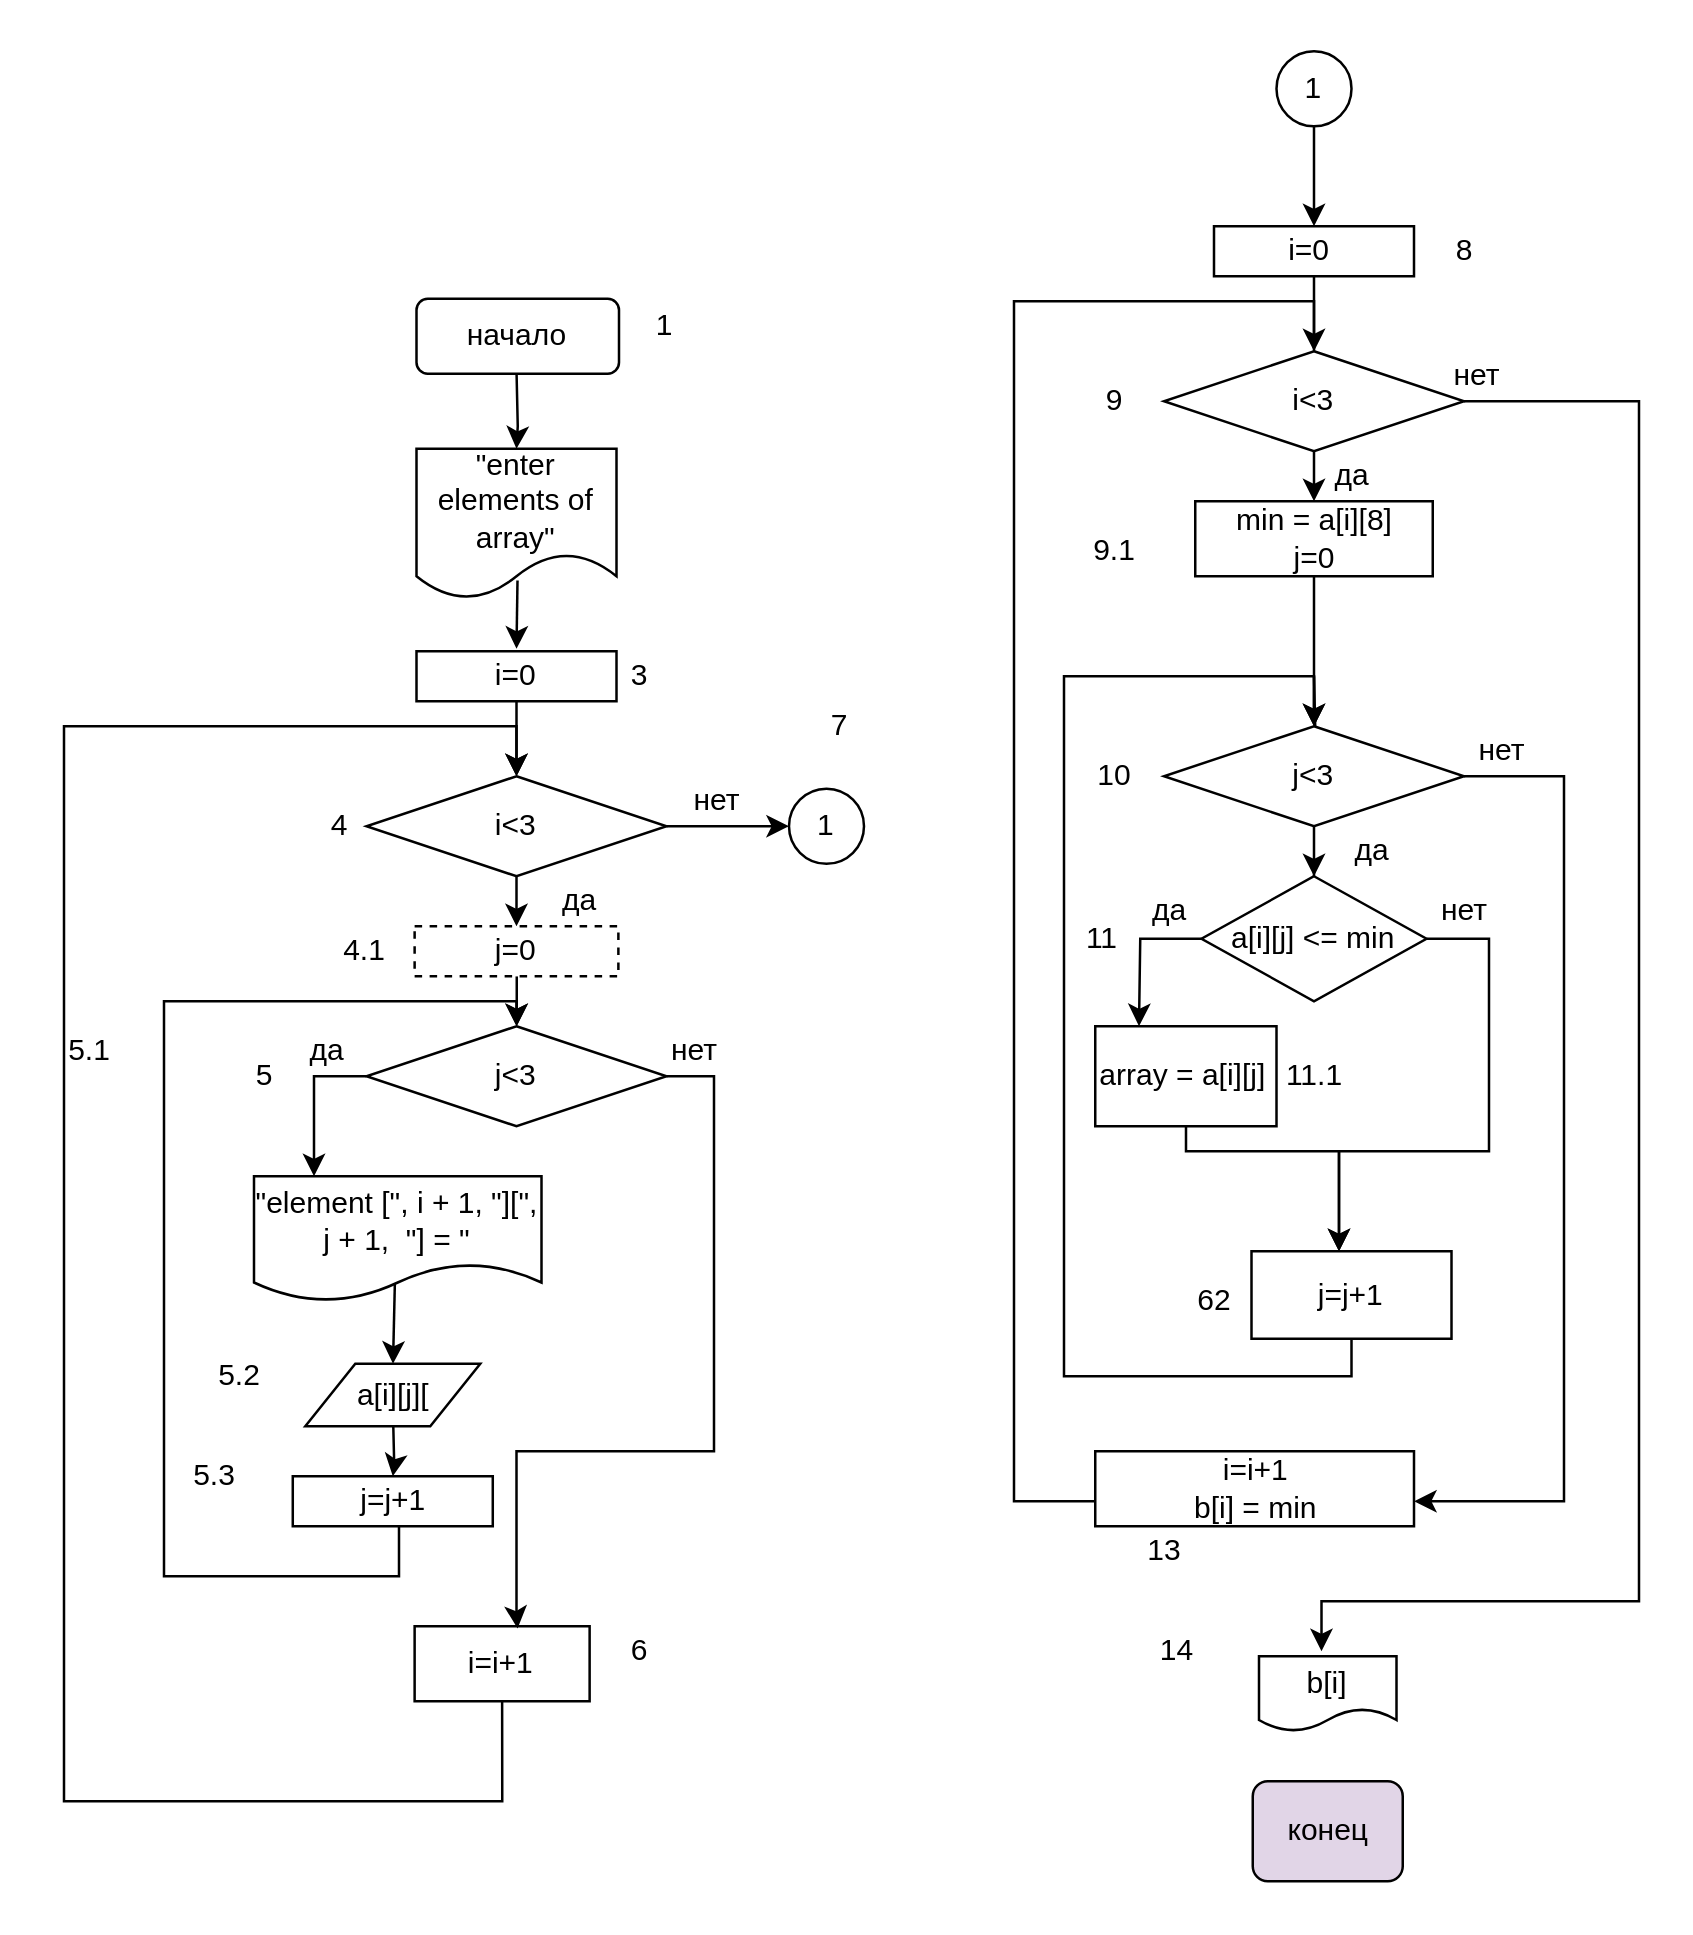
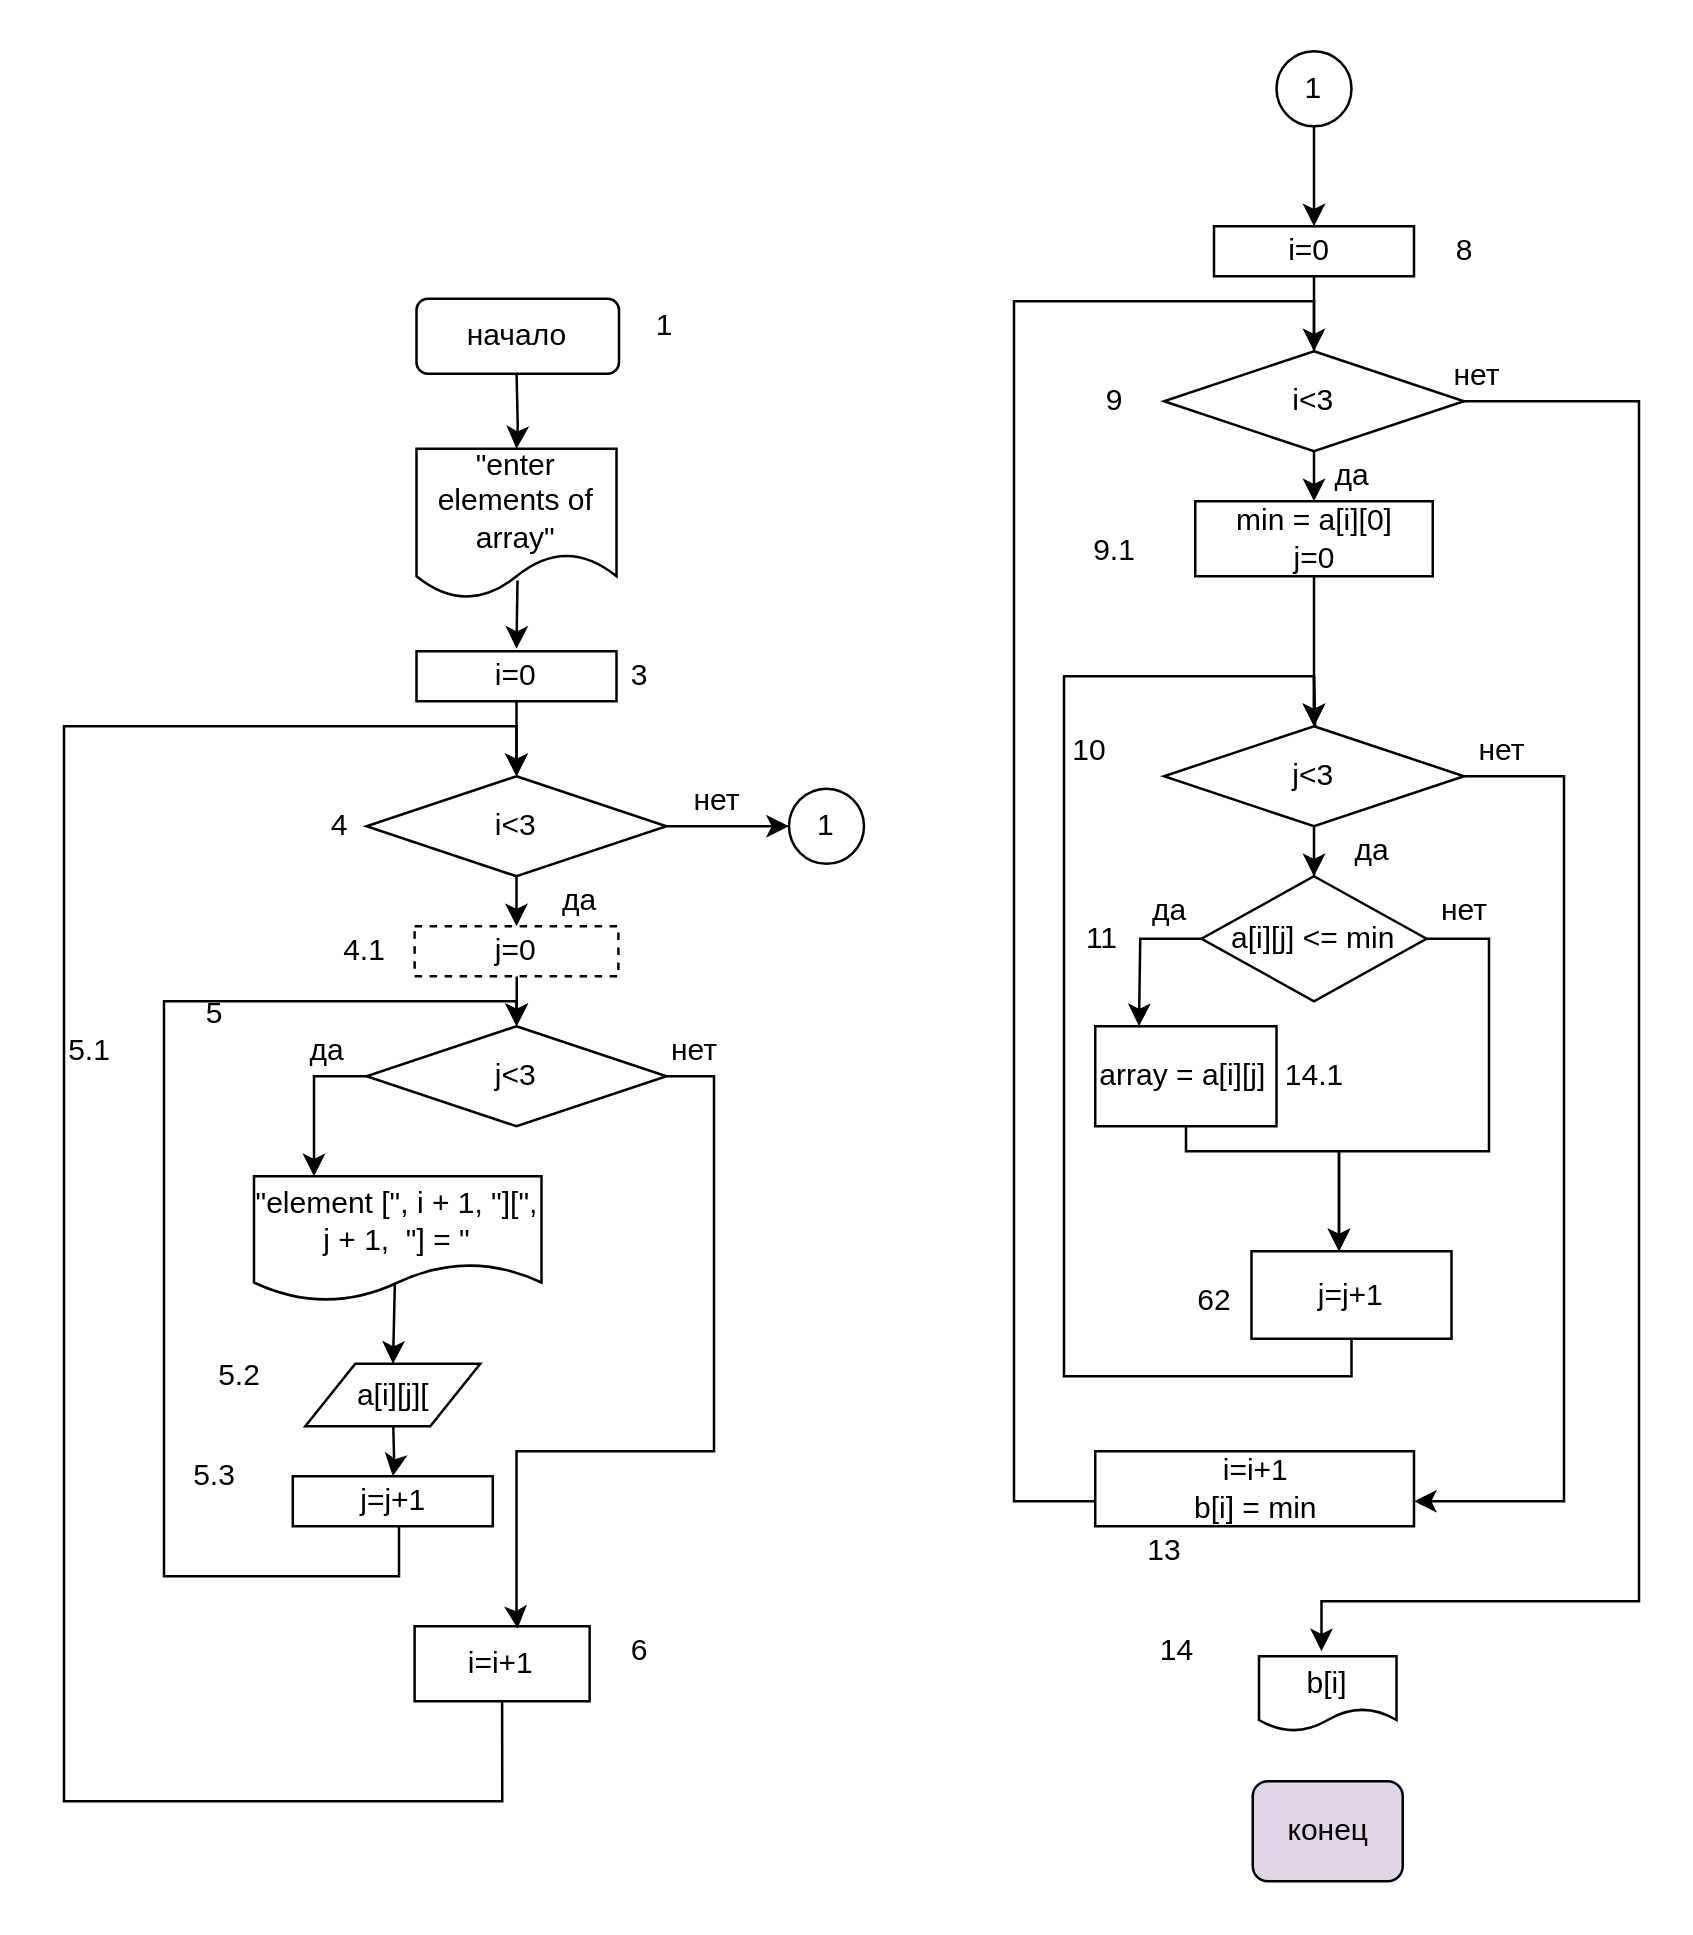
node "min = a[i][8] j=0": label "min = a[i][8] j=0" -> "min = a[i][0] j=0"
node "7": removed
node "10": moved (1114, 776) -> (1089, 751)
node "5": moved (264, 1076) -> (214, 1014)
node "11.1": label "11.1" -> "14.1"
